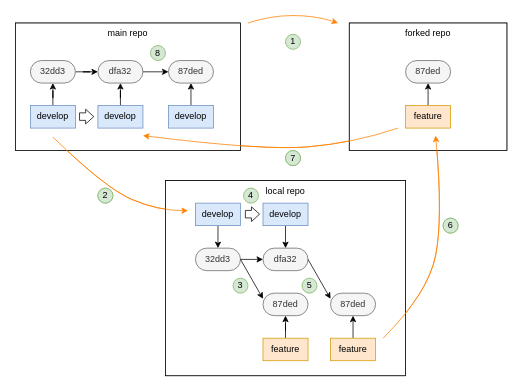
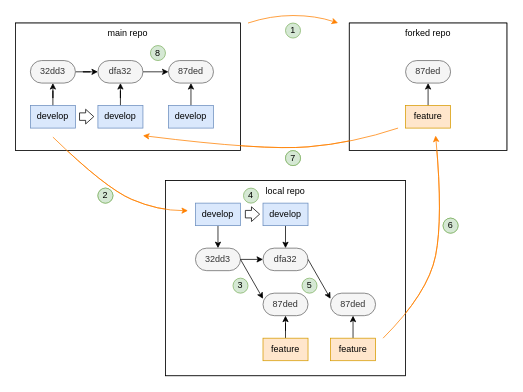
node "1": moved (293, 42) -> (293, 30)
